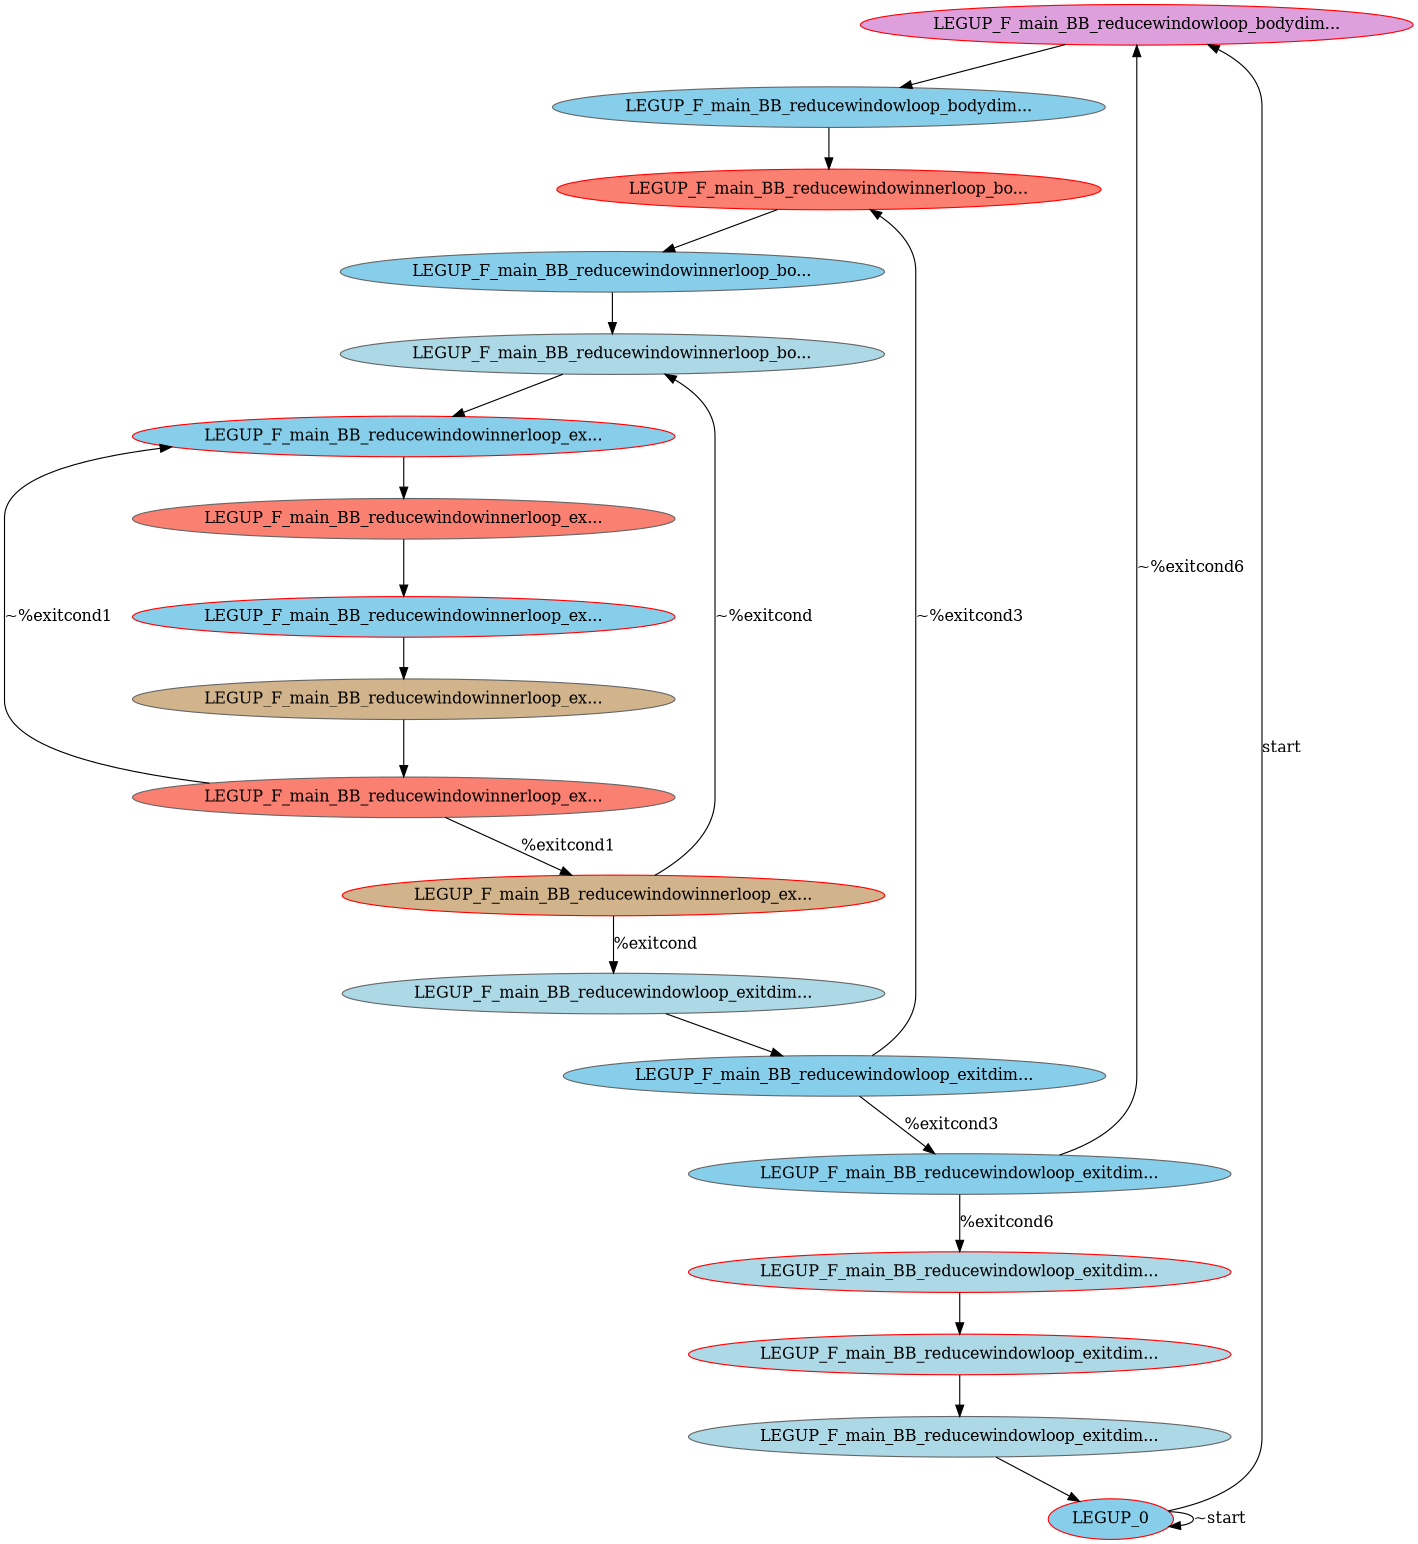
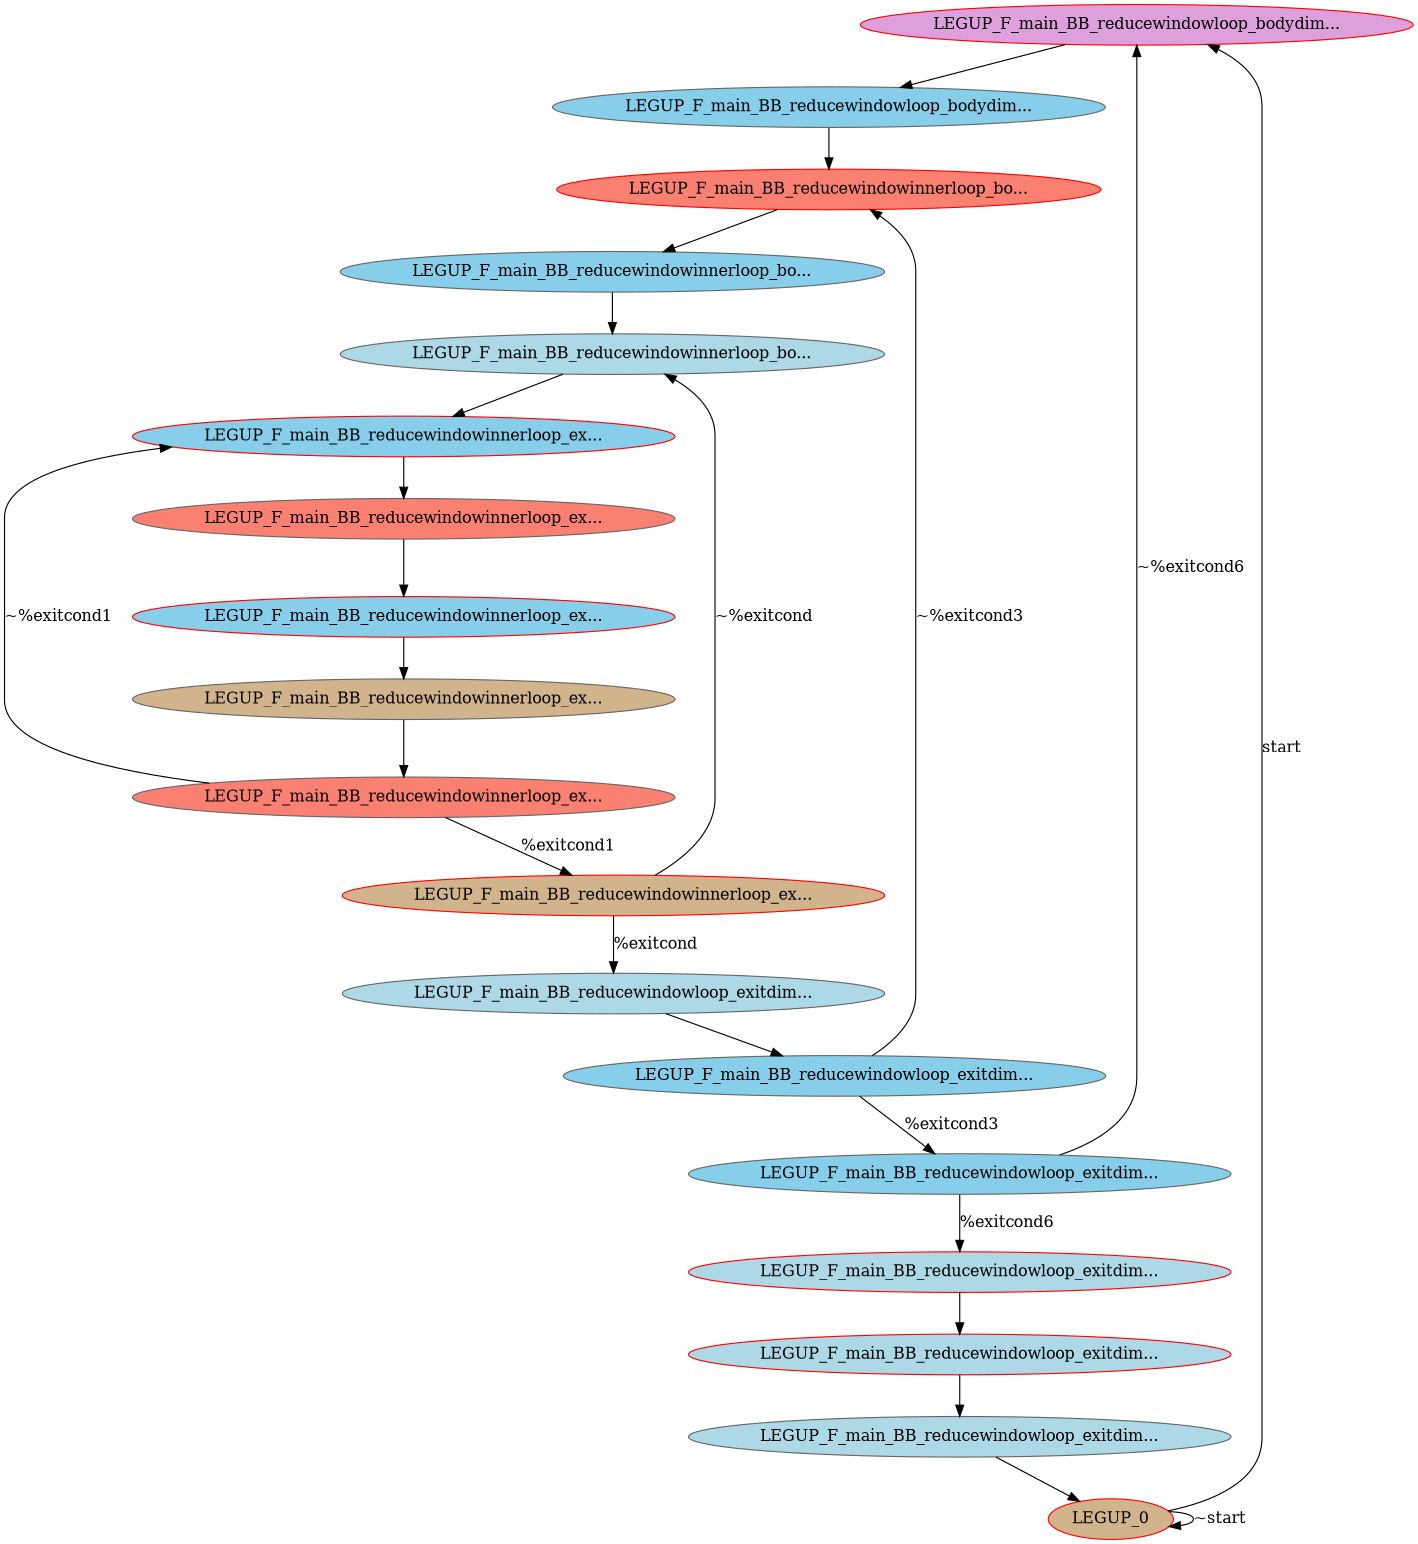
node "LEGUP_0": fillcolor skyblue -> tan
